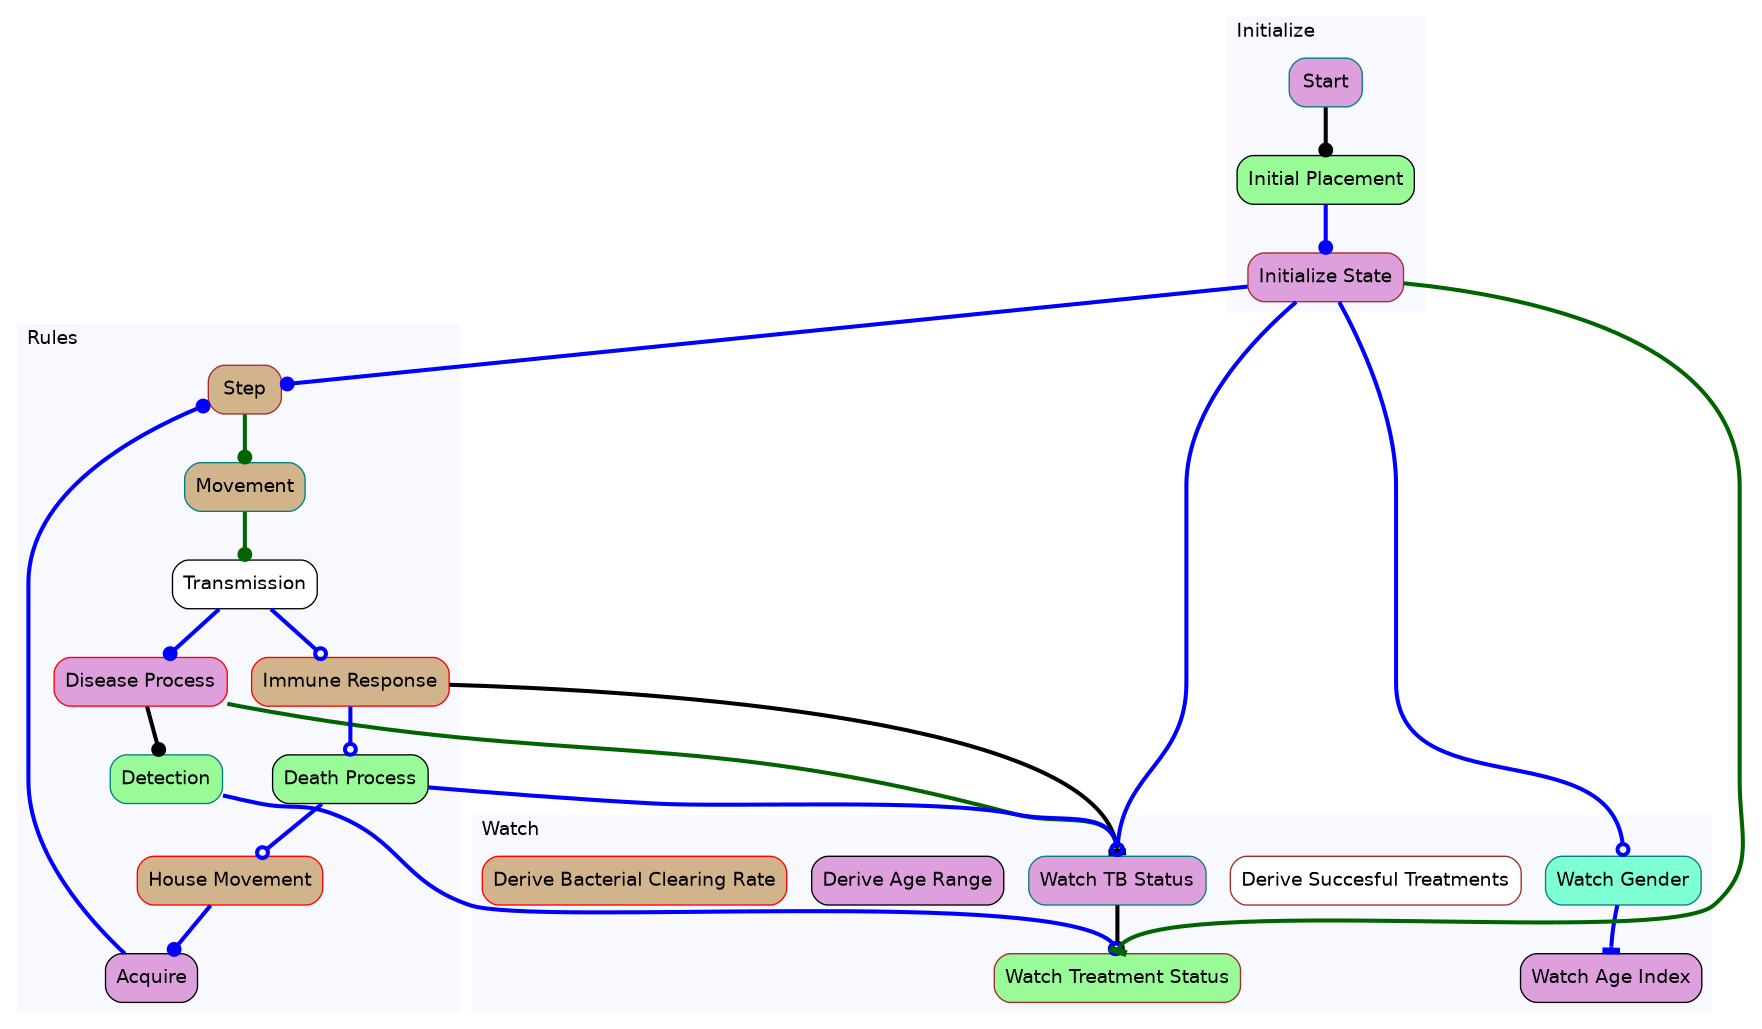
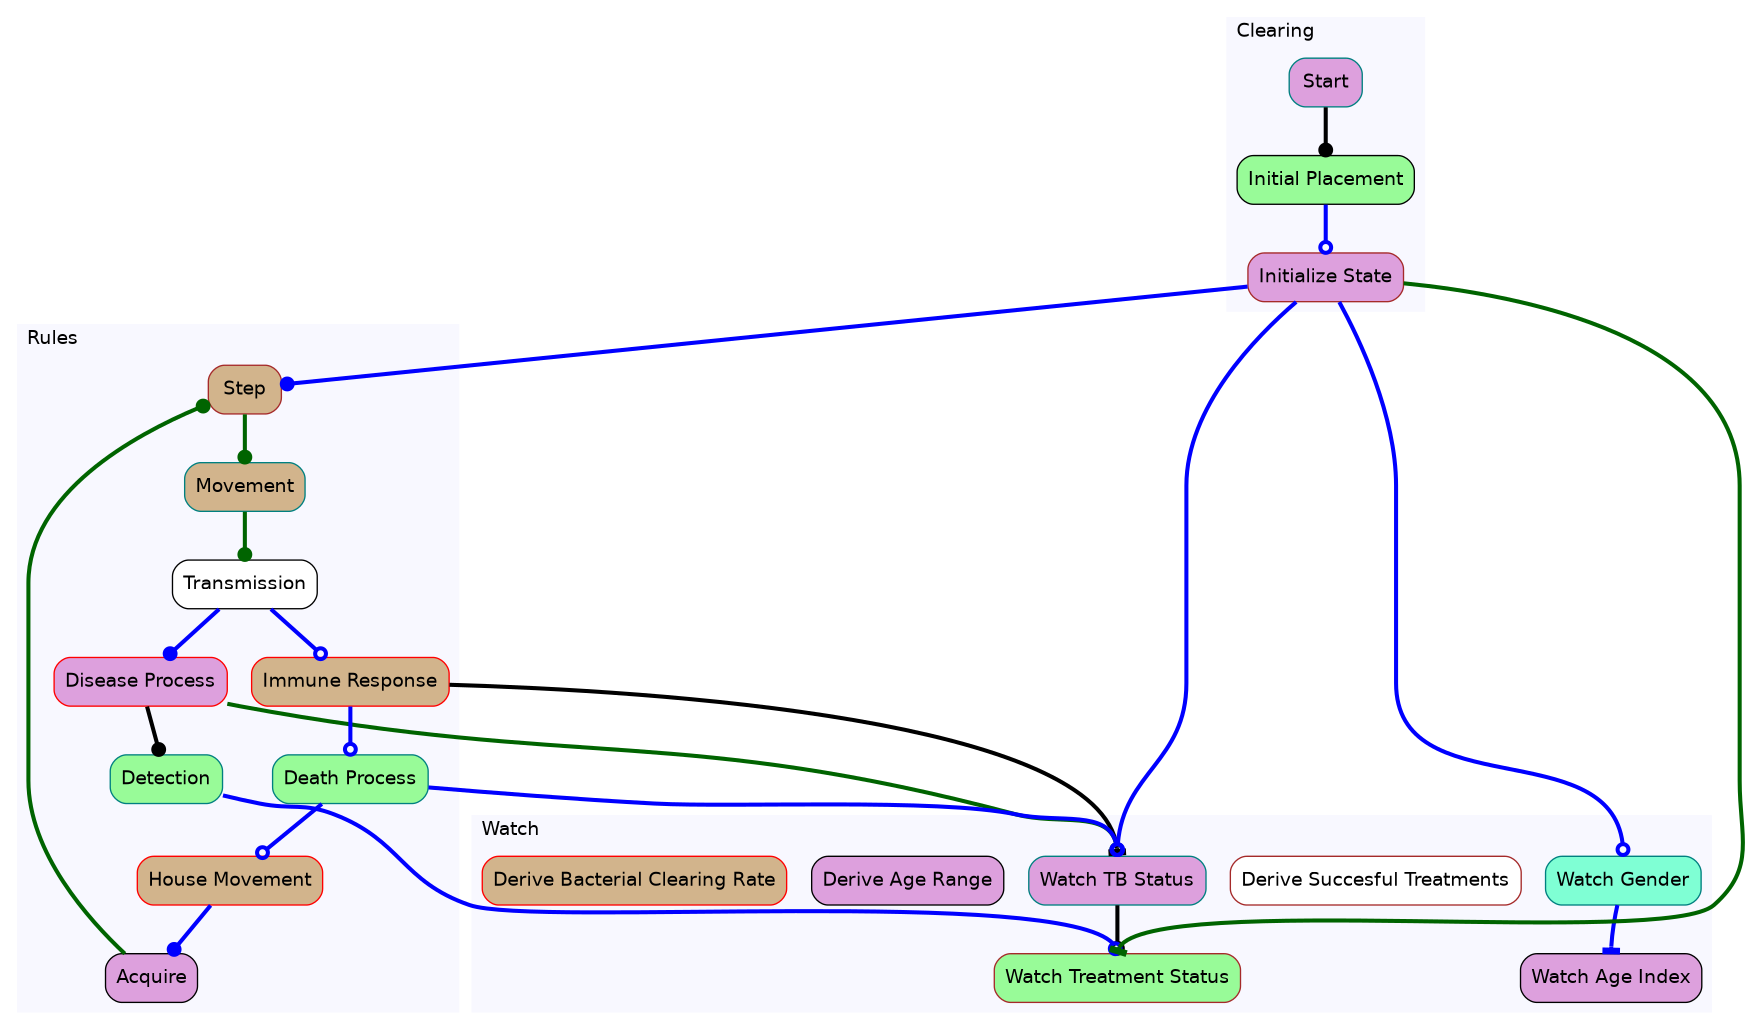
cluster "Initialize": label "Initialize" -> "Clearing"
edge "Initial Placement" -> "Initialize State": arrowhead dot -> odot
edge "Acquire" -> "Step": color blue -> darkgreen
node "Death Process": color black -> teal
